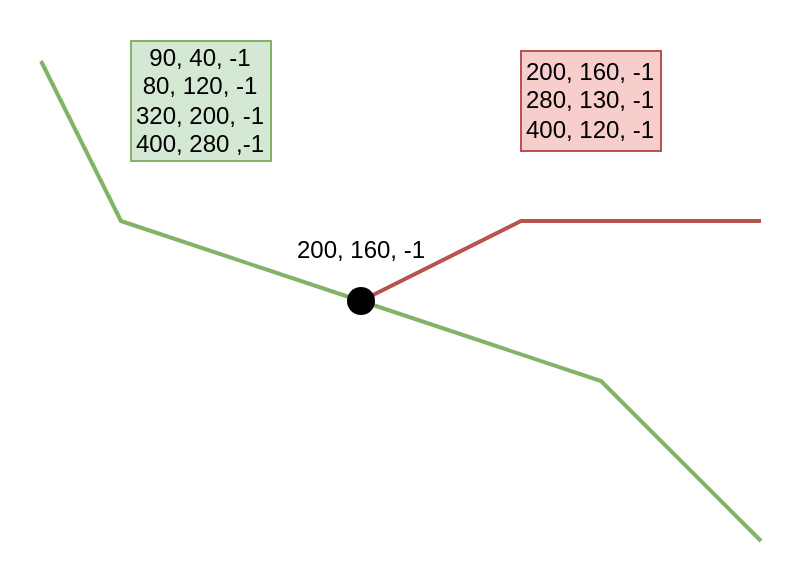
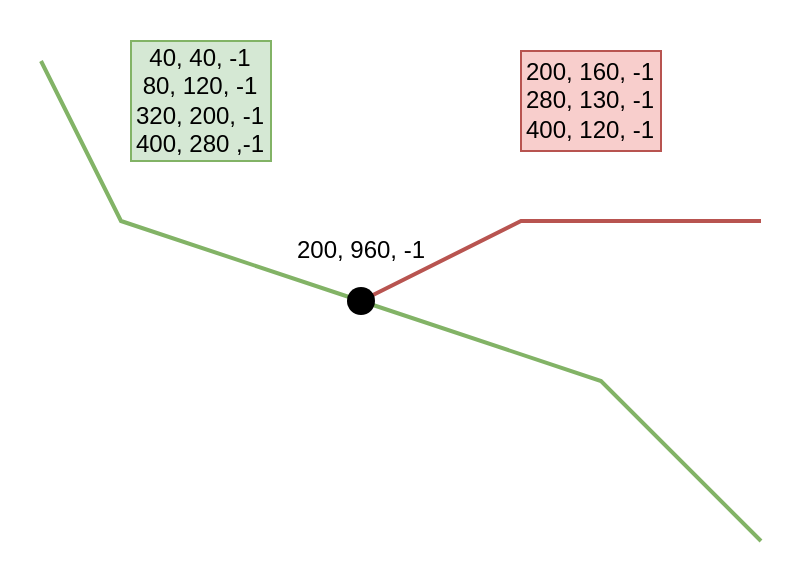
node "90, 40, -1 80, 120, -1 320, 200, -1 400, 280 ,-1": label "90, 40, -1 80, 120, -1 320, 200, -1 400, 280 ,-1" -> "40, 40, -1 80, 120, -1 320, 200, -1 400, 280 ,-1"
node "200, 160, -1": label "200, 160, -1" -> "200, 960, -1"
